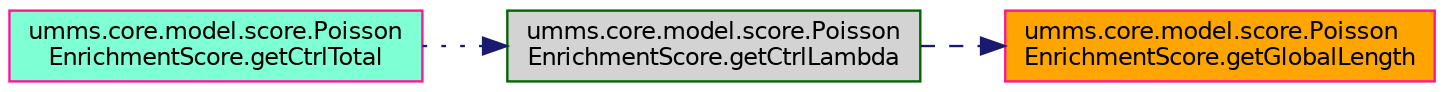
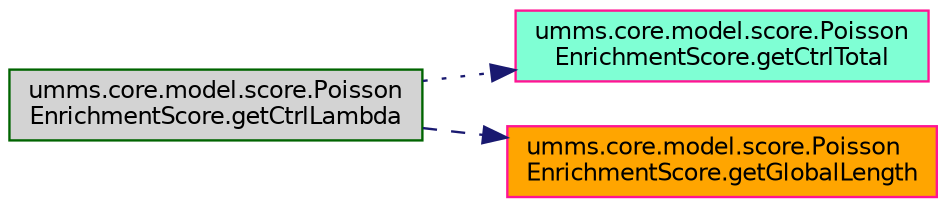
edge "umms.core.model.score.Poisson EnrichmentScore.getCtrlTotal" -> "umms.core.model.score.Poisson EnrichmentScore.getCtrlLambda": reversed
